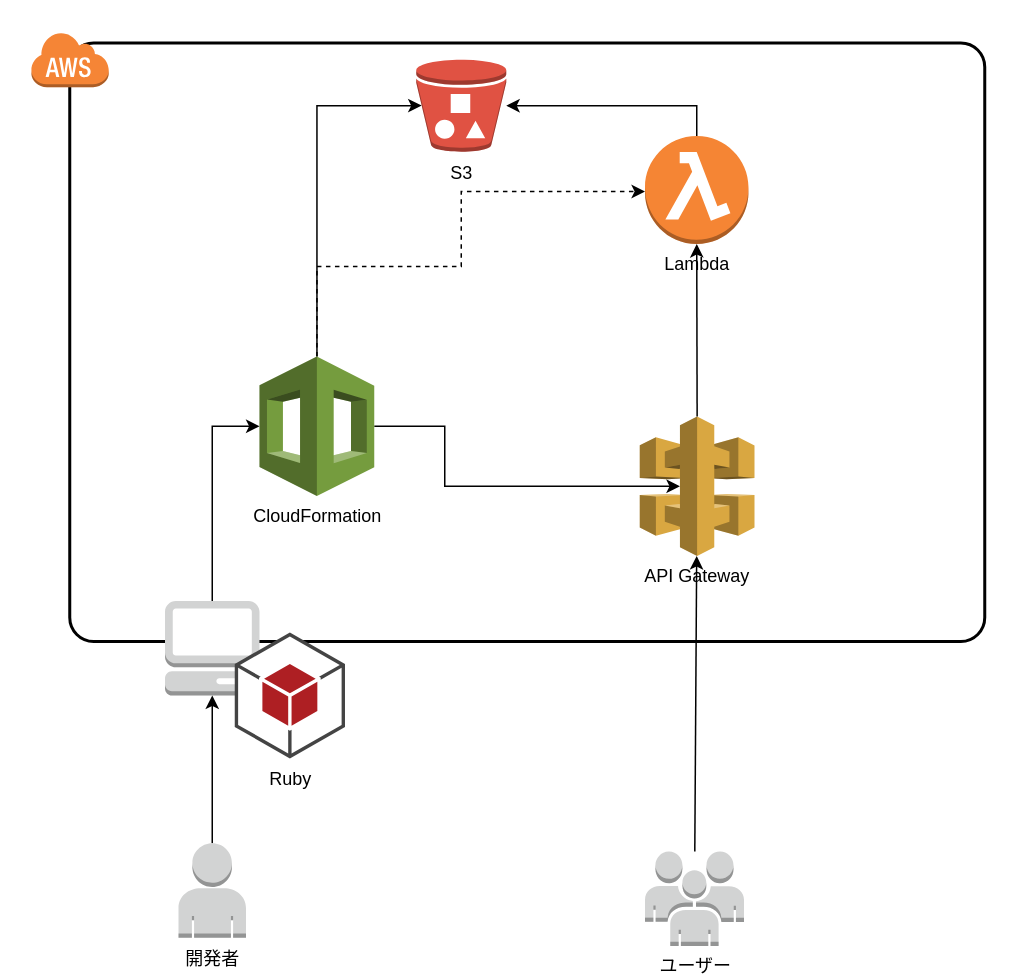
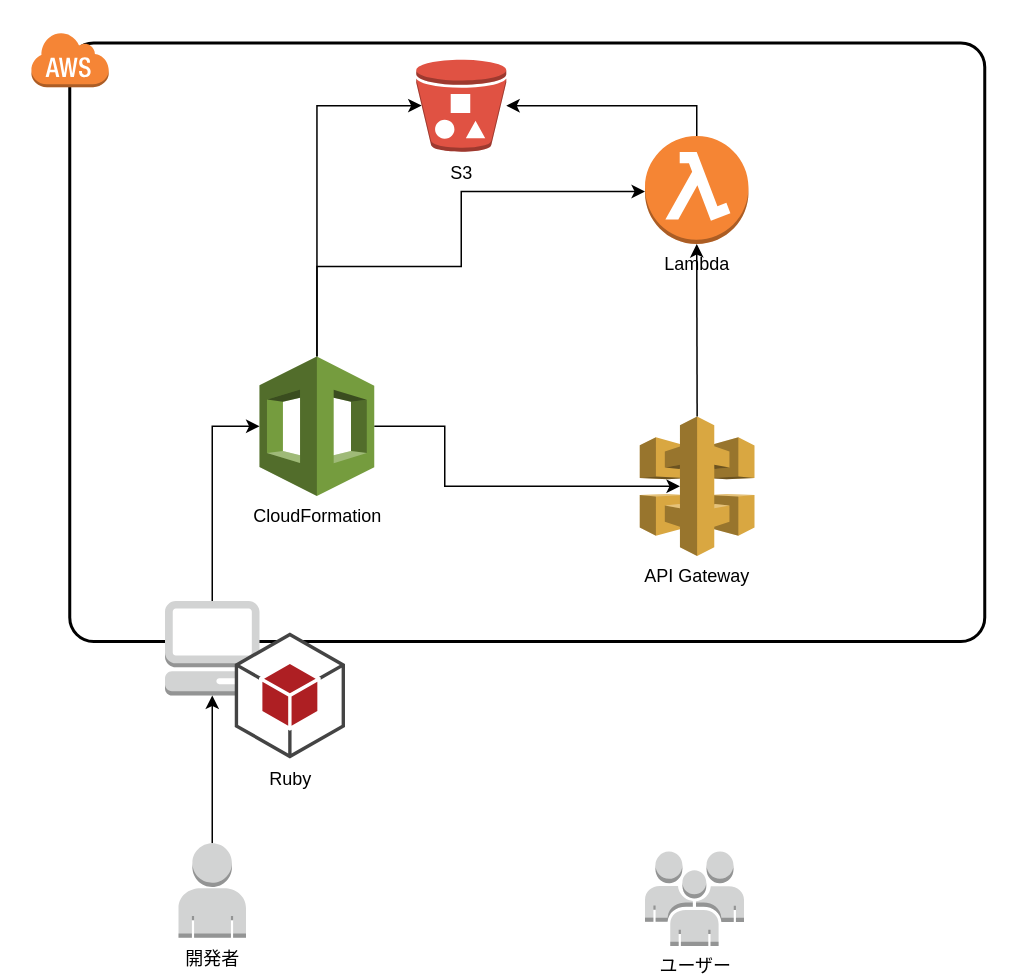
edge "CloudFormation" -> "Lambda": style dashed -> solid
edge "ユーザー" -> "API Gateway": removed
